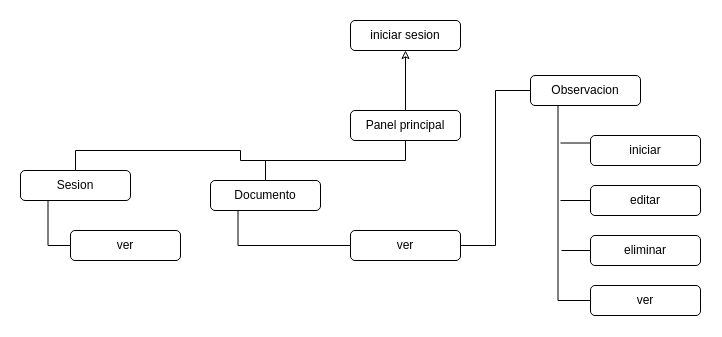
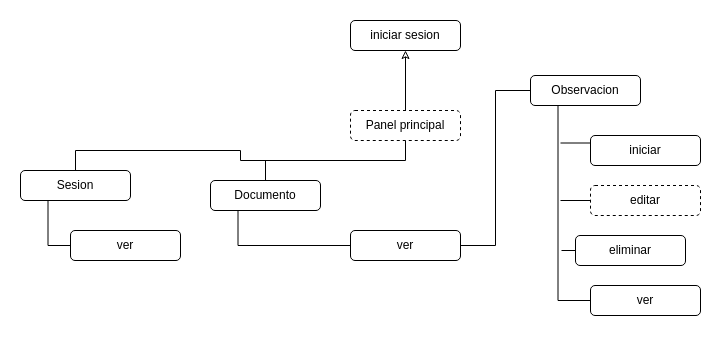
node "Panel principal": style solid -> dashed
node "editar": style solid -> dashed
node "eliminar": moved (646, 251) -> (631, 251)
